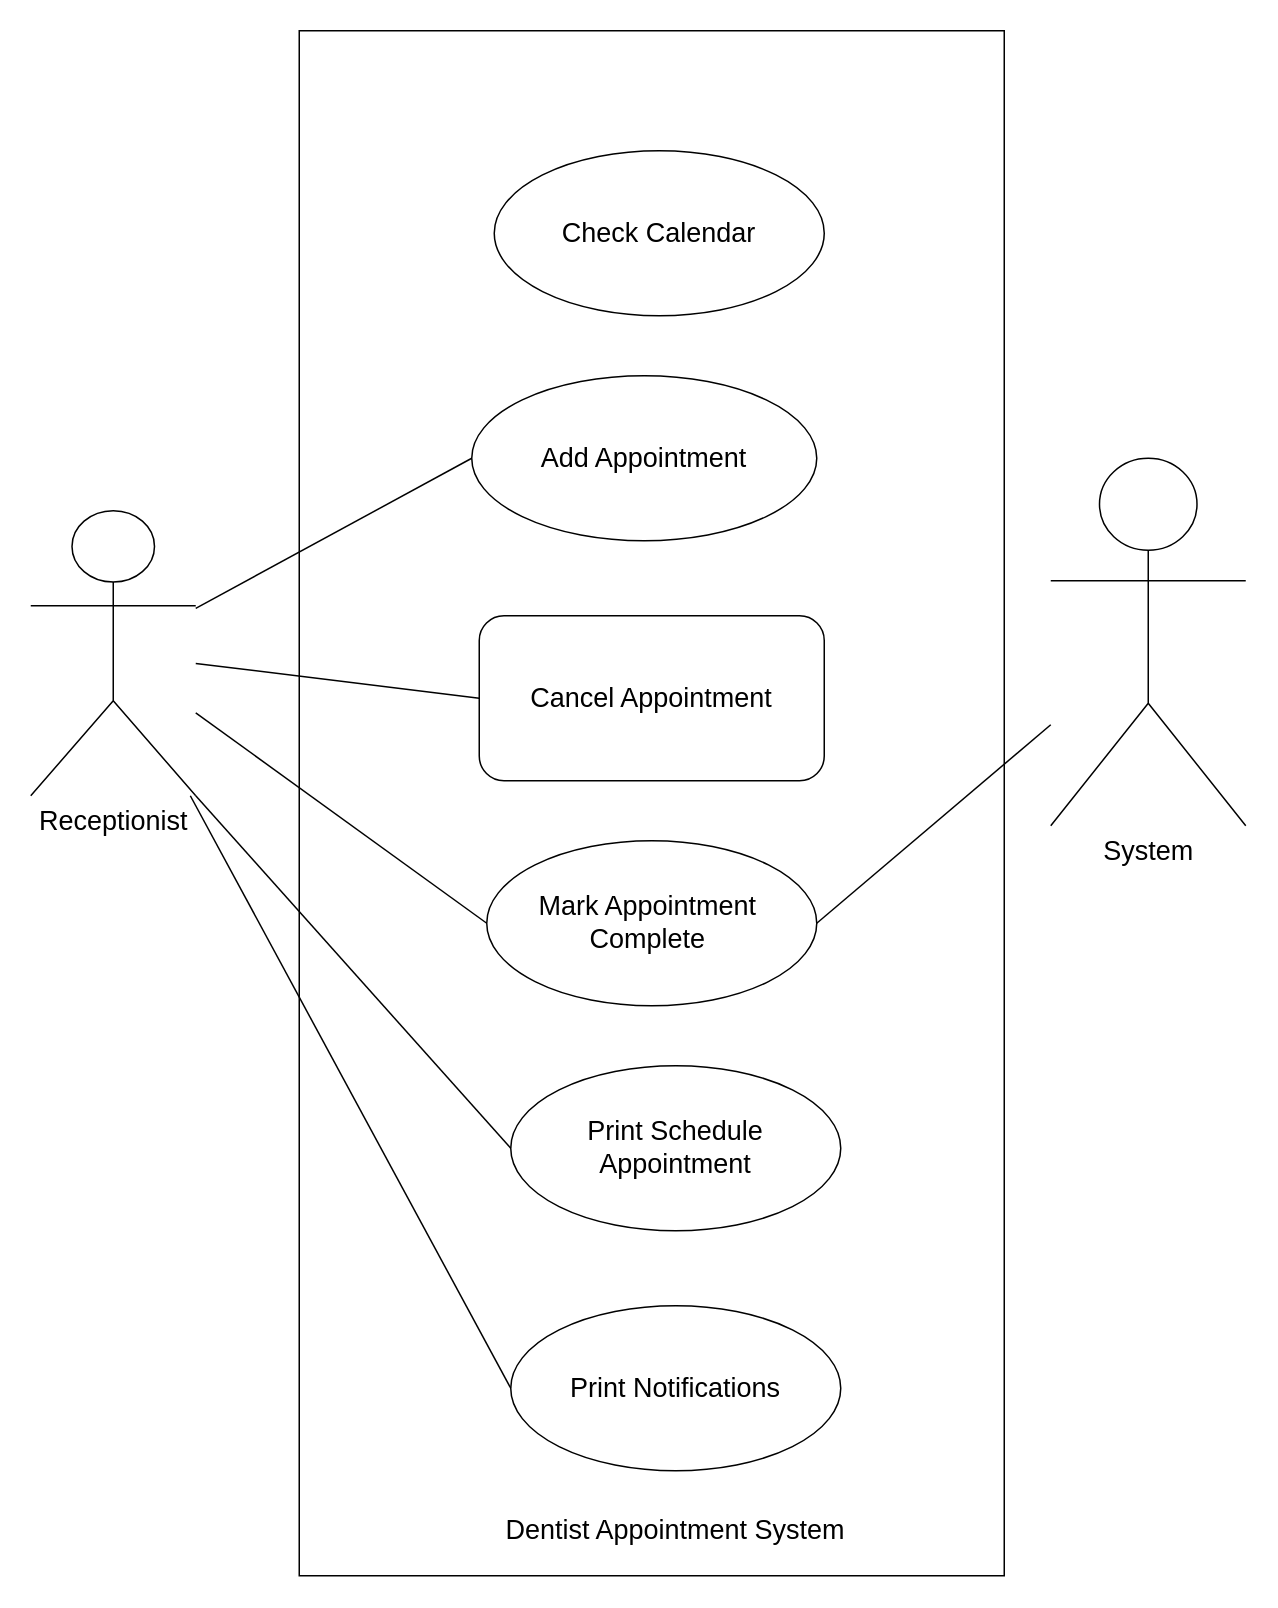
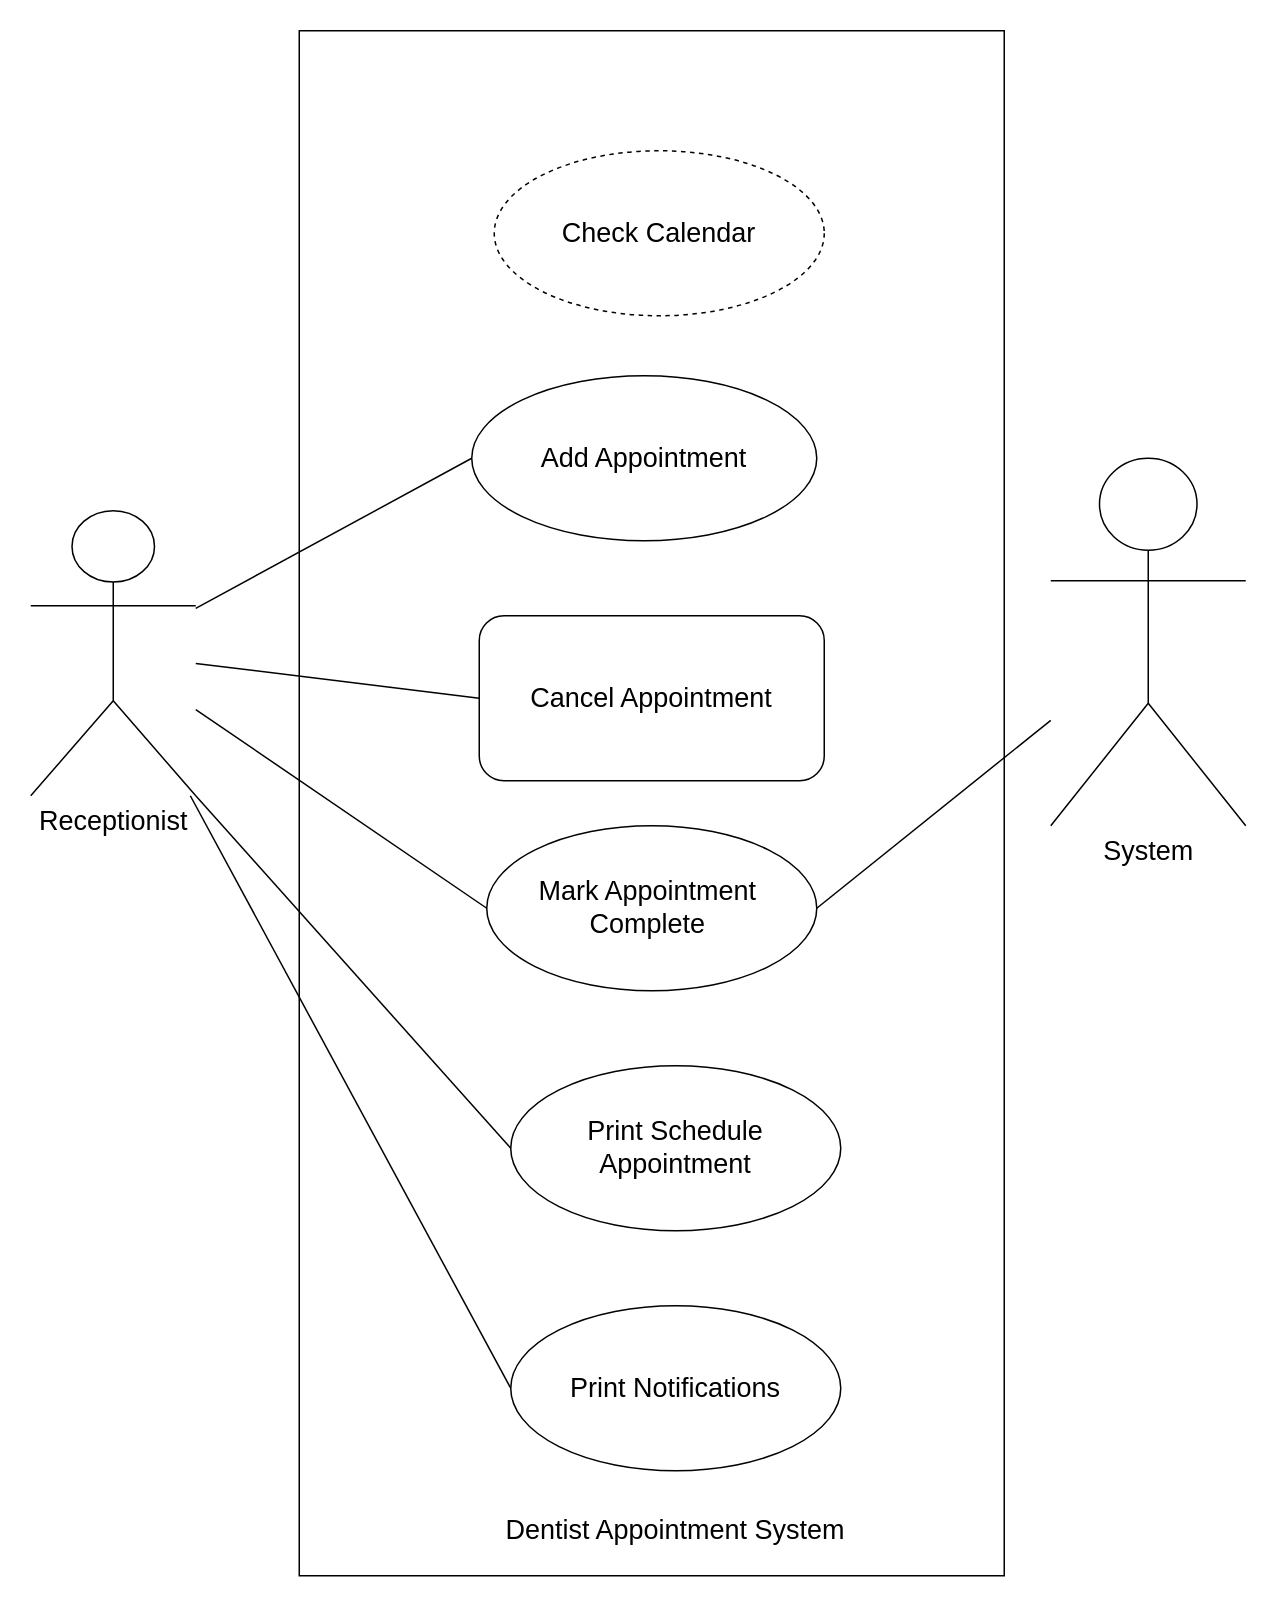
node "Check Calendar": style solid -> dashed
node "Mark Appointment Complete": moved (652, 923) -> (652, 908)
